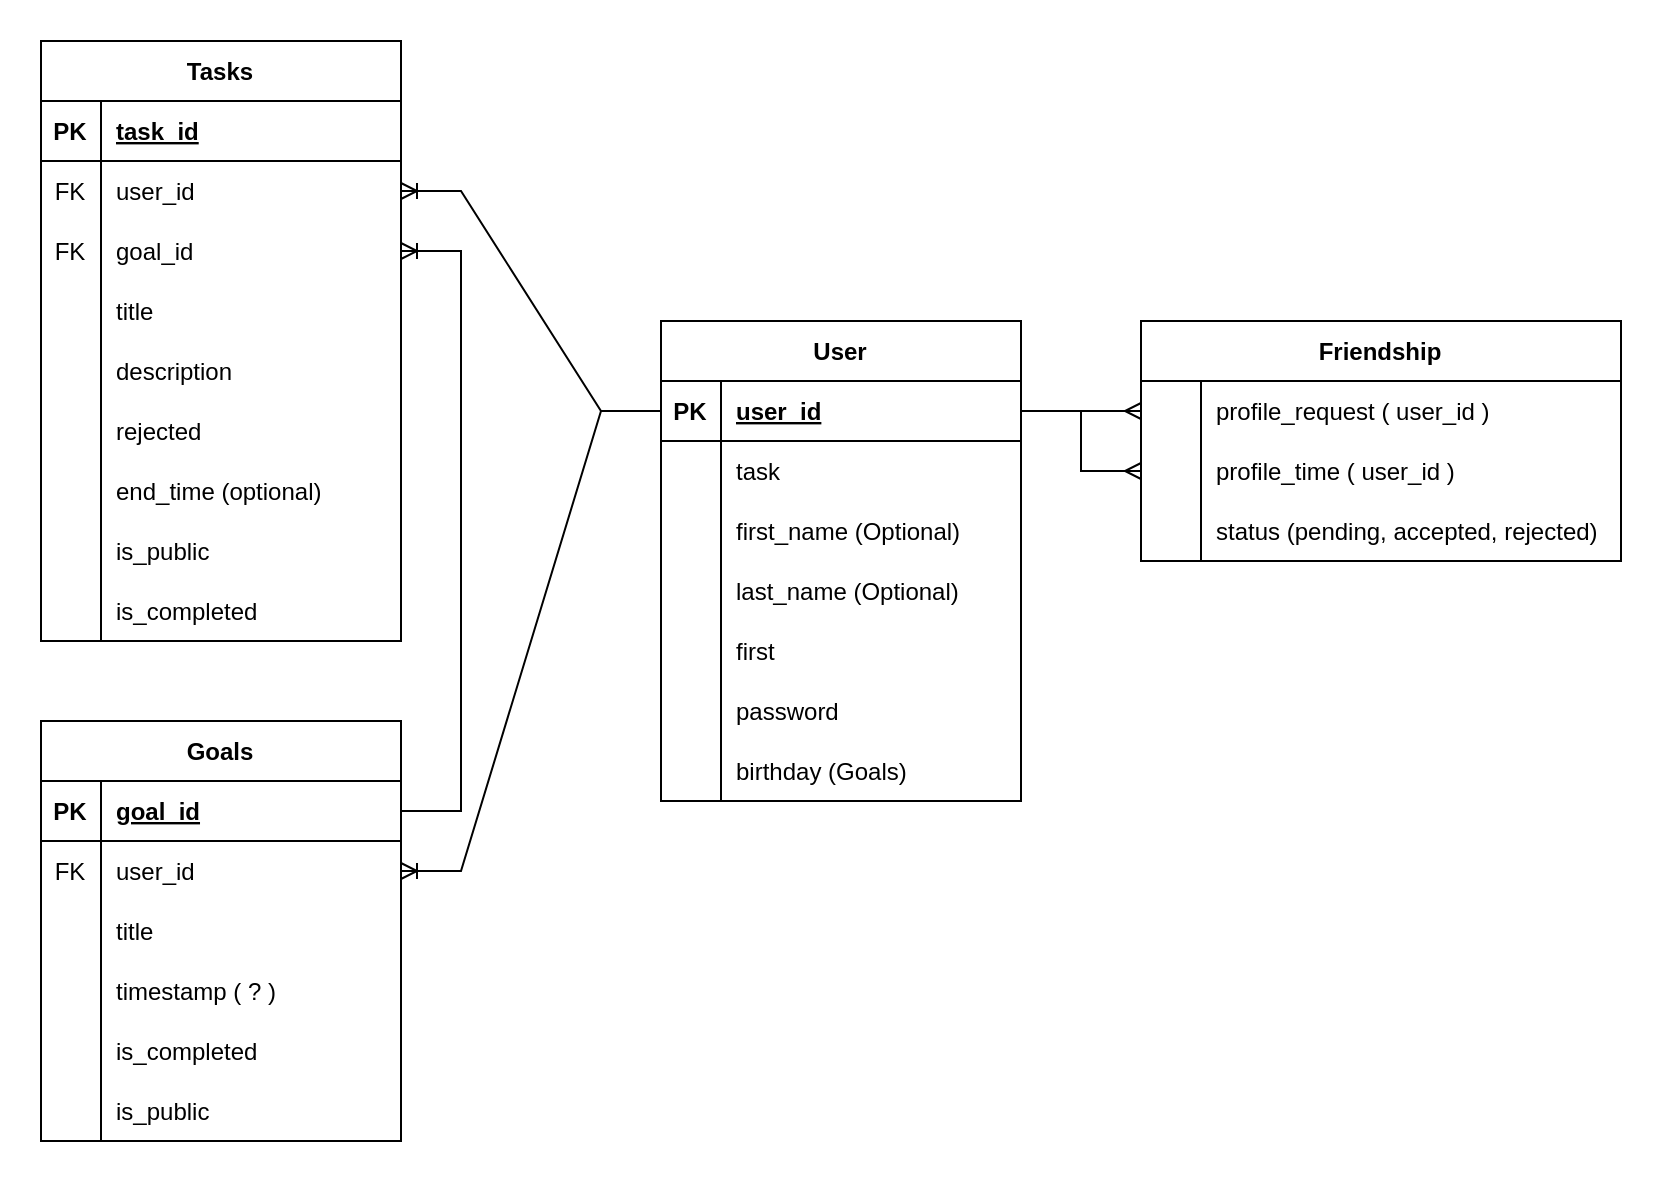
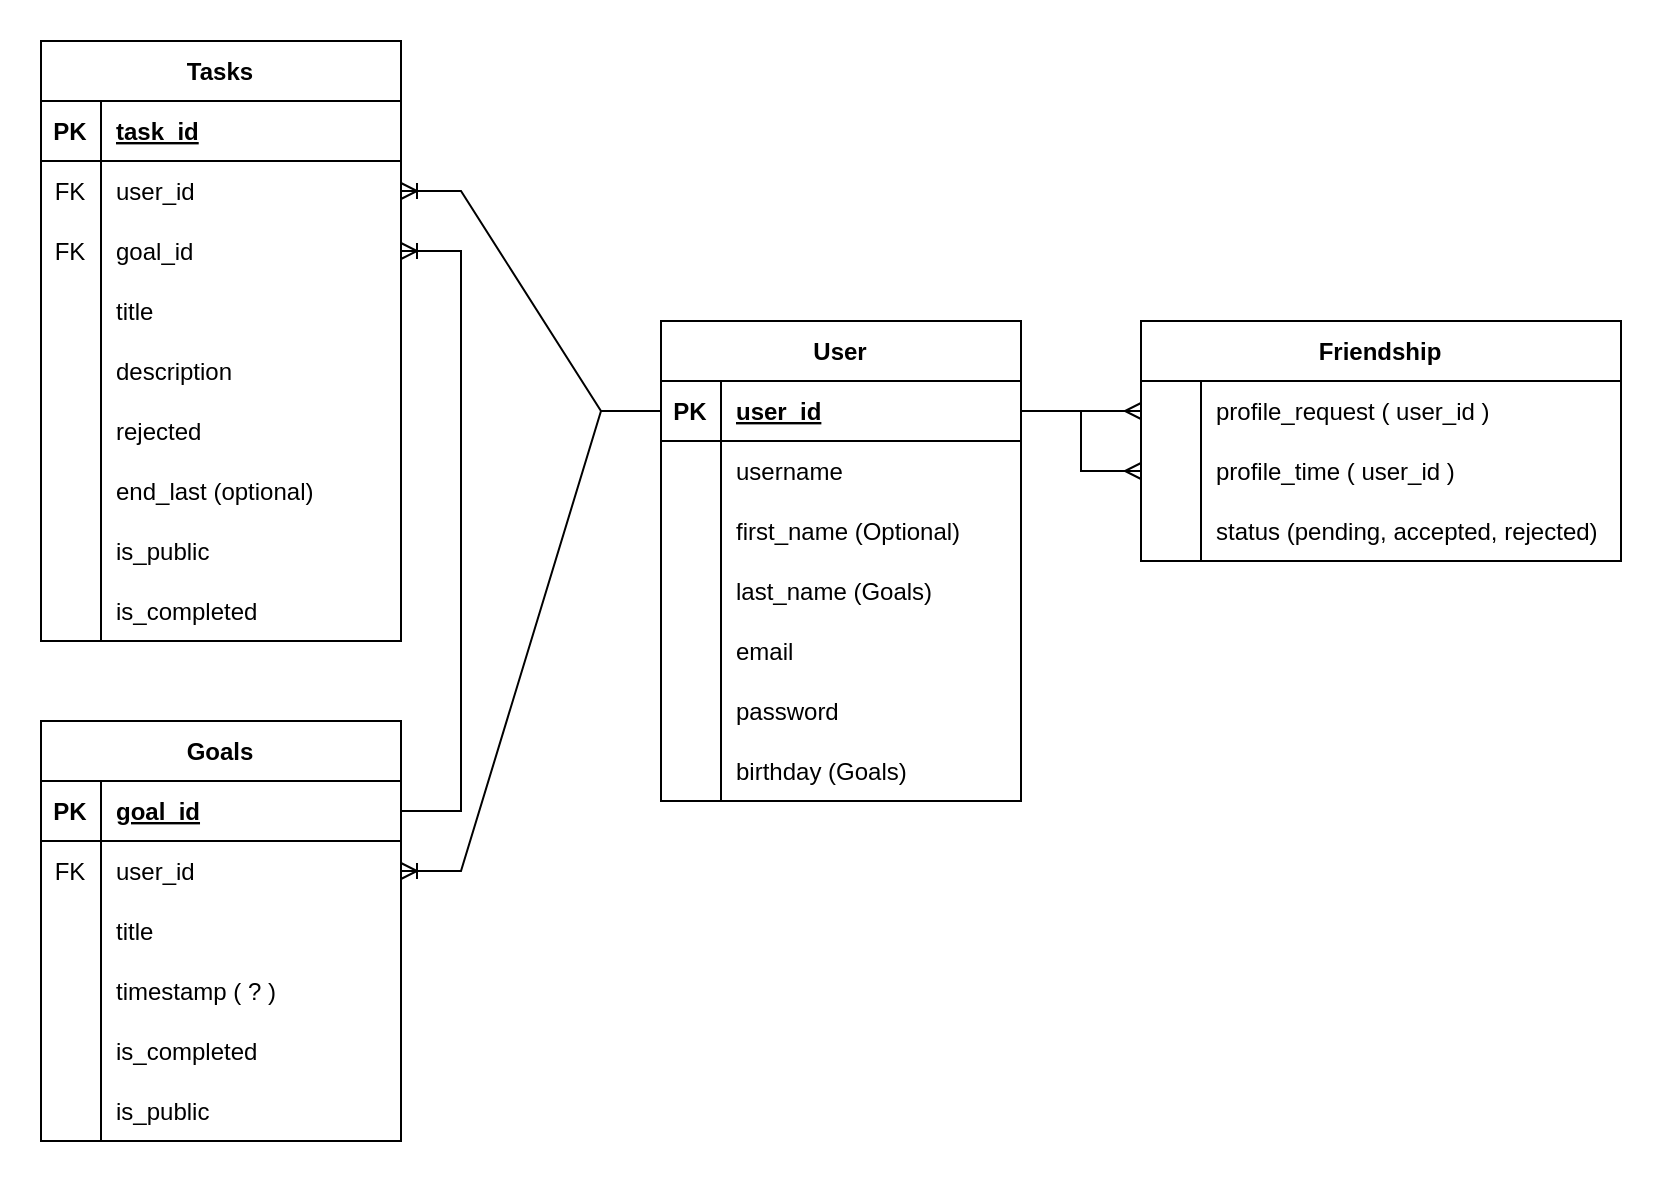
node "task": label "task" -> "username"
node "end_time (optional)": label "end_time (optional)" -> "end_last (optional)"
node "last_name (Optional)": label "last_name (Optional)" -> "last_name (Goals)"
node "first": label "first" -> "email"
